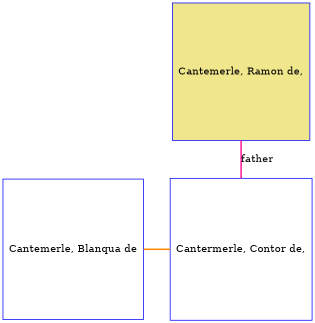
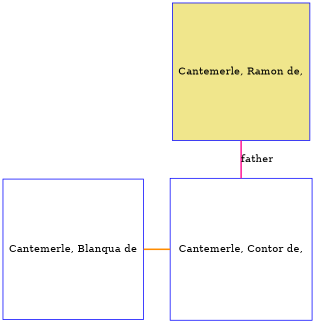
node "Cantermerle, Contor de,": label "Cantermerle, Contor de," -> "Cantemerle, Contor de,"
